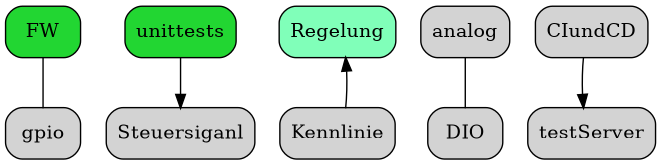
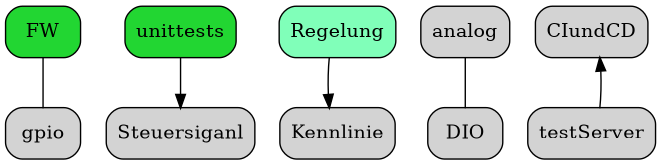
edge "CIundCD" -> "testServer": reversed
edge "Kennlinie" -> "Regelung": reversed
